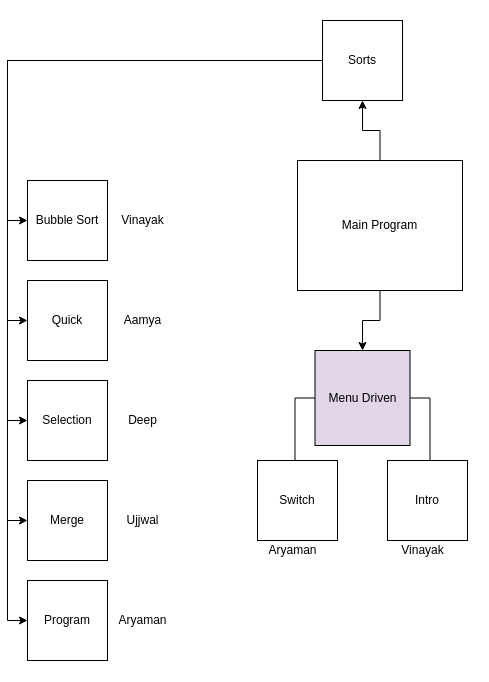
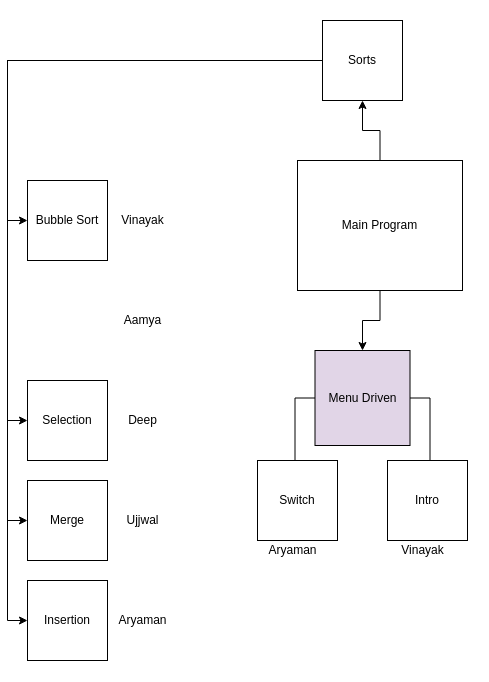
edge "Sorts" -> "Quick": removed
node "Quick": removed
node "Program": label "Program" -> "Insertion"
